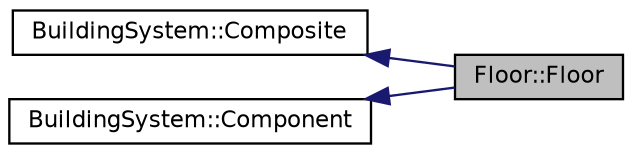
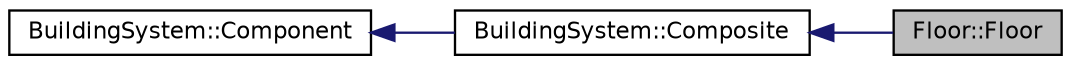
edge "Floor::Floor" -> "BuildingSystem::Component": now "BuildingSystem::Composite" -> "BuildingSystem::Component"
